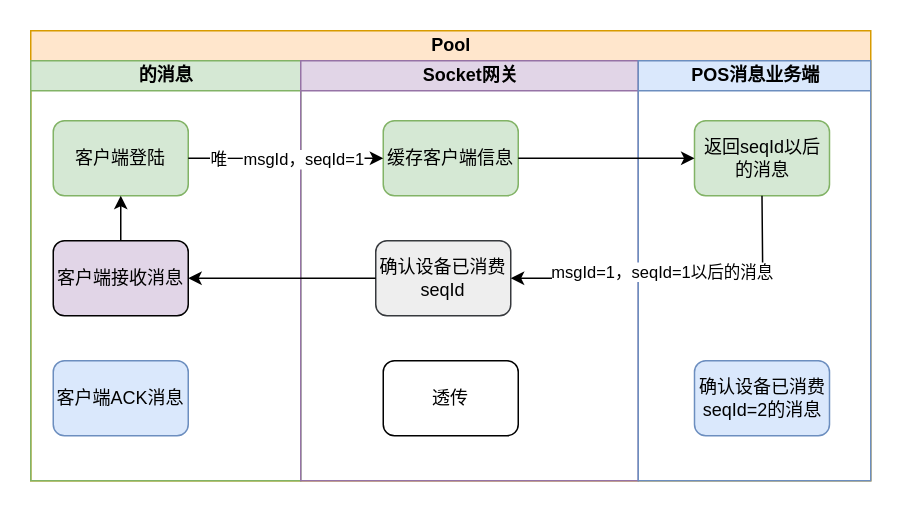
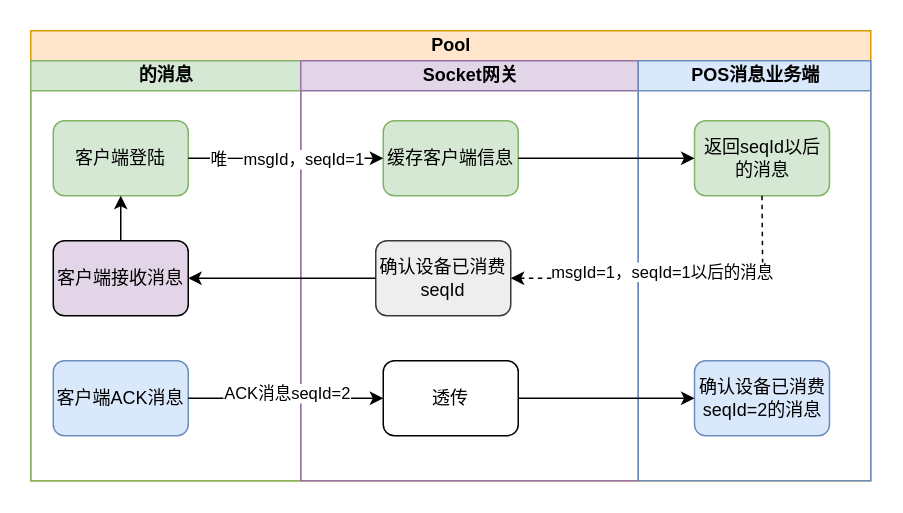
edge "返回seqId以后的消息" -> "确认设备已消费seqId": style solid -> dashed
edge "客户端ACK消息" -> "透传": added, label "ACK消息seqId=2"
edge "透传" -> "确认设备已消费seqId=2的消息": added
